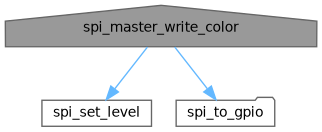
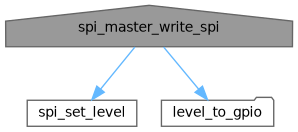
node "spi_master_write_color": label "spi_master_write_color" -> "spi_master_write_spi"
node "spi_to_gpio": label "spi_to_gpio" -> "level_to_gpio"
